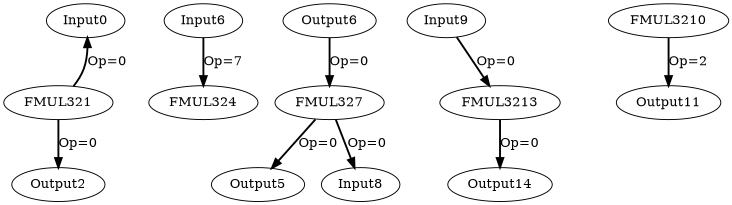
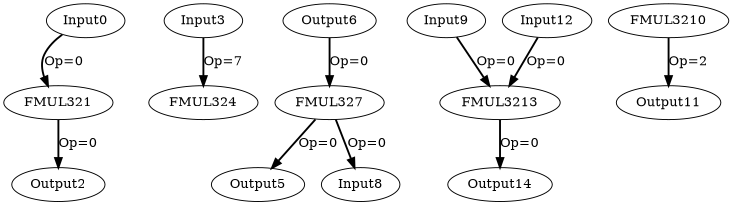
node "Input6": label "Input6" -> "Input3"
node "Input12": added
edge "FMUL321" -> "Input0": reversed
